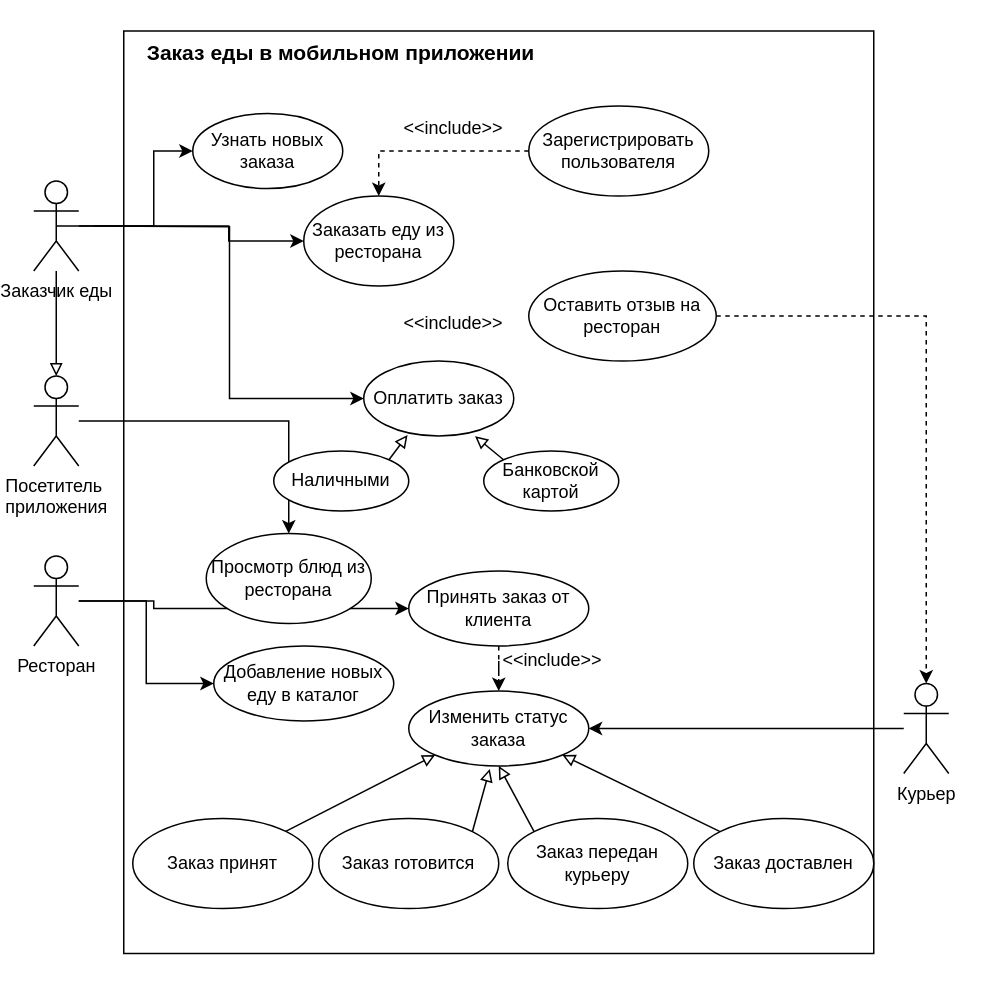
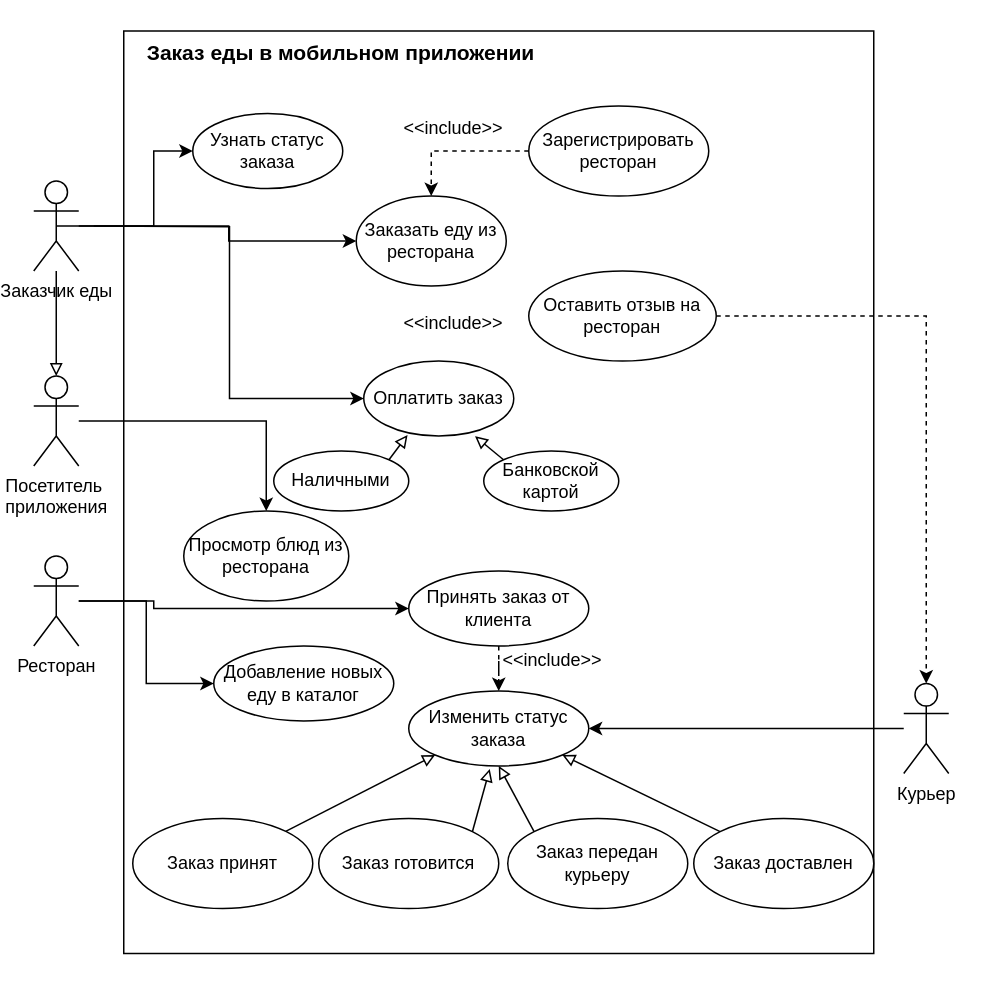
node "Узнать новых заказа": label "Узнать новых заказа" -> "Узнать статус заказа"
node "Зарегистрировать пользователя": label "Зарегистрировать пользователя" -> "Зарегистрировать ресторан"
node "Заказать еду из ресторана": moved (379, 241) -> (431, 241)
node "Просмотр блюд из ресторана": moved (289, 578) -> (266, 556)
